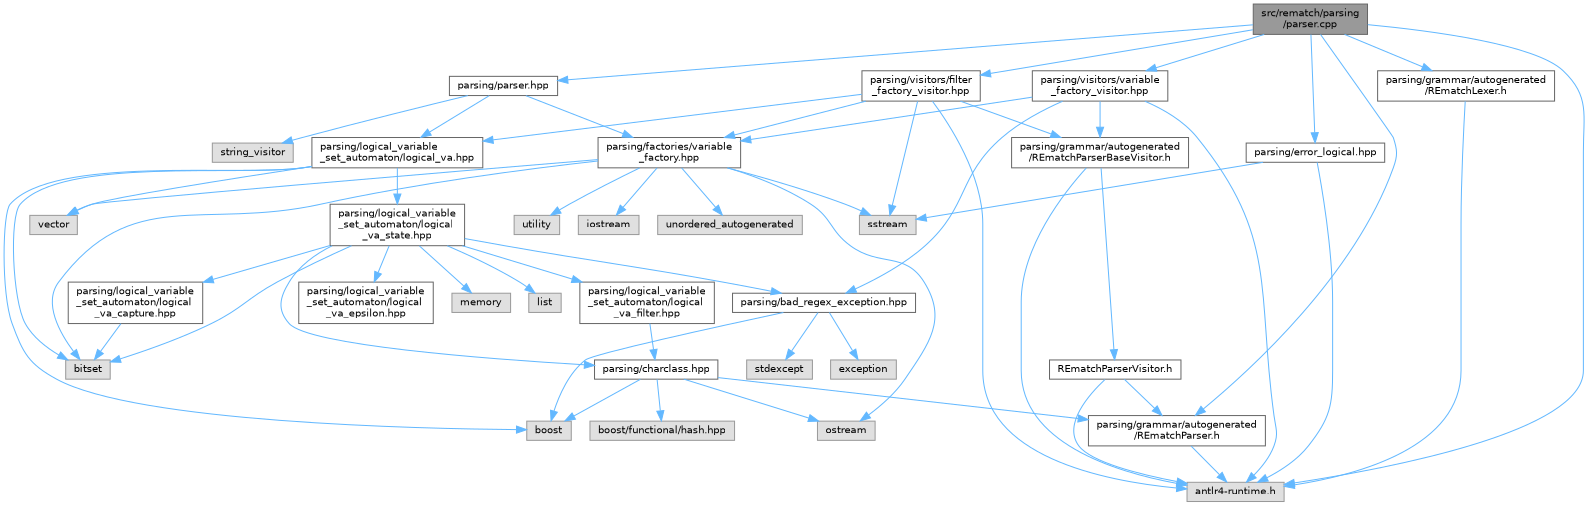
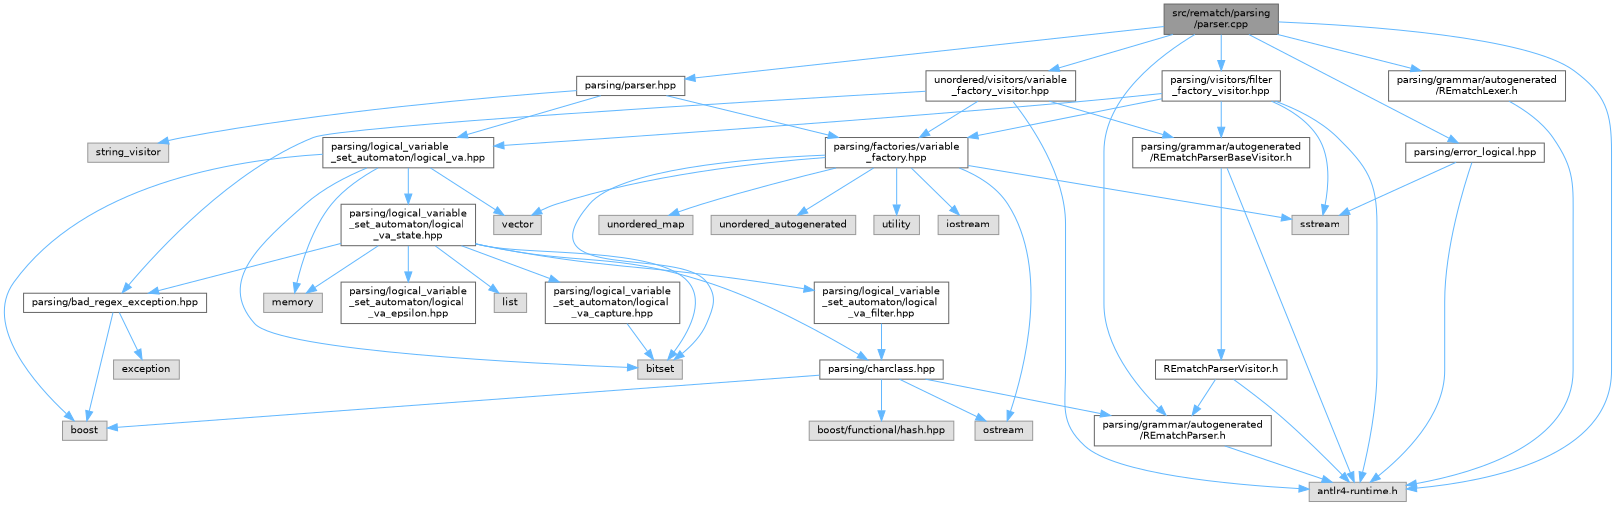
node "parsing/visitors/variable _factory_visitor.hpp": label "parsing/visitors/variable _factory_visitor.hpp" -> "unordered/visitors/variable _factory_visitor.hpp"
edge "parsing/logical_variable _set_automaton/logical_va.hpp" -> "memory": added
node "unordered_map": added
node "stdexcept": removed
